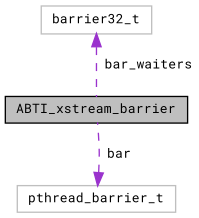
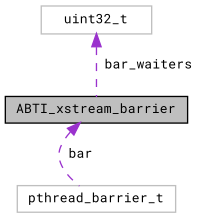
node "barrier32_t": label "barrier32_t" -> "uint32_t"
edge "ABTI_xstream_barrier" -> "pthread_barrier_t": reversed
